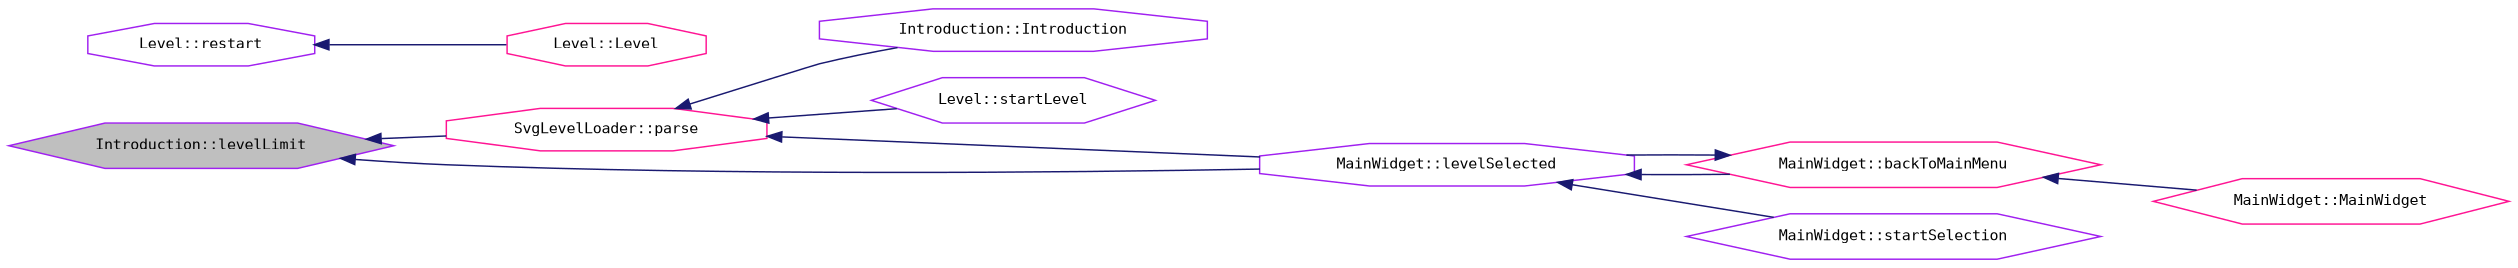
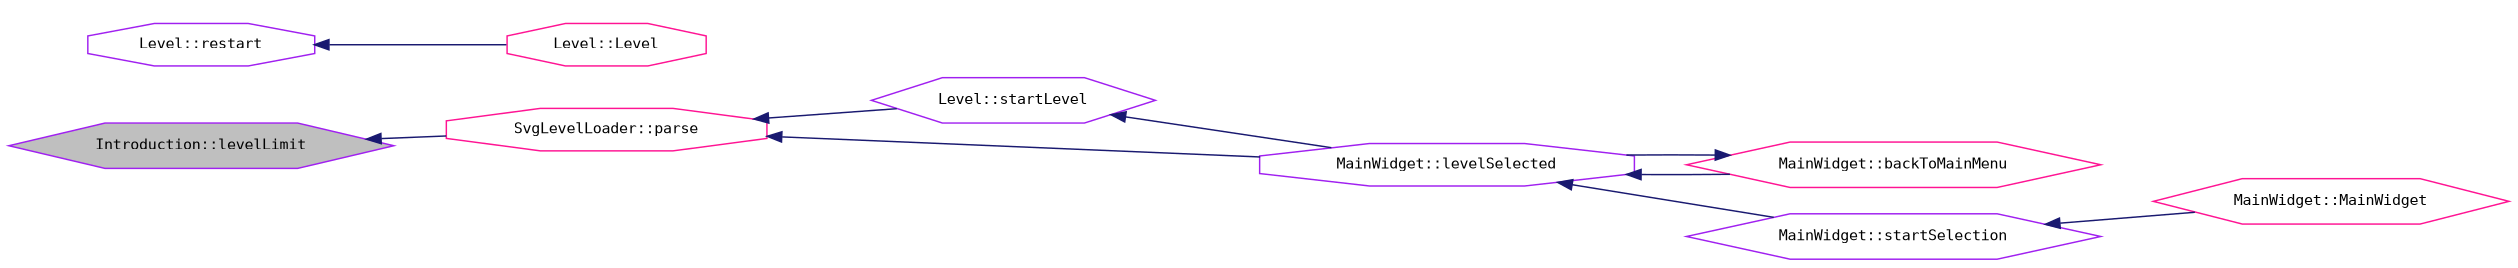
node "Introduction::Introduction": removed
edge "MainWidget::levelSelected" -> "Introduction::levelLimit": now "MainWidget::levelSelected" -> "Level::startLevel"
edge "MainWidget::MainWidget" -> "MainWidget::backToMainMenu": now "MainWidget::MainWidget" -> "MainWidget::startSelection"
